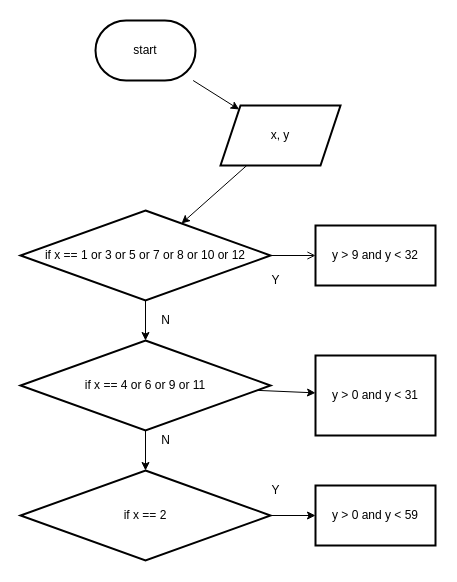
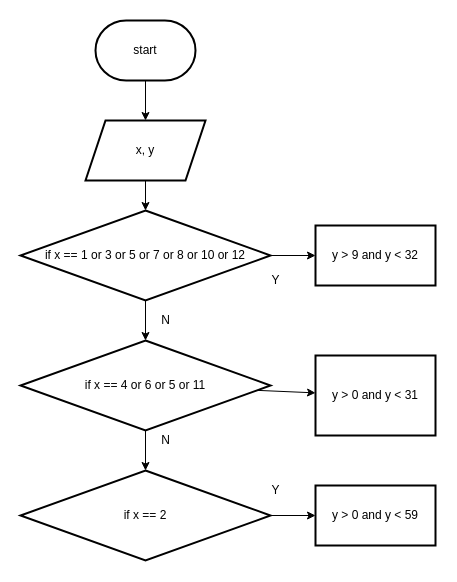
node "x, y": moved (281, 136) -> (146, 151)
edge "if x == 1 or 3 or 5 or 7 or 8 or 10 or 12" -> "y > 9 and y < 32": arrowhead open -> classic
node "if x == 4 or 6 or 9 or 11": label "if x == 4 or 6 or 9 or 11" -> "if x == 4 or 6 or 5 or 11"
